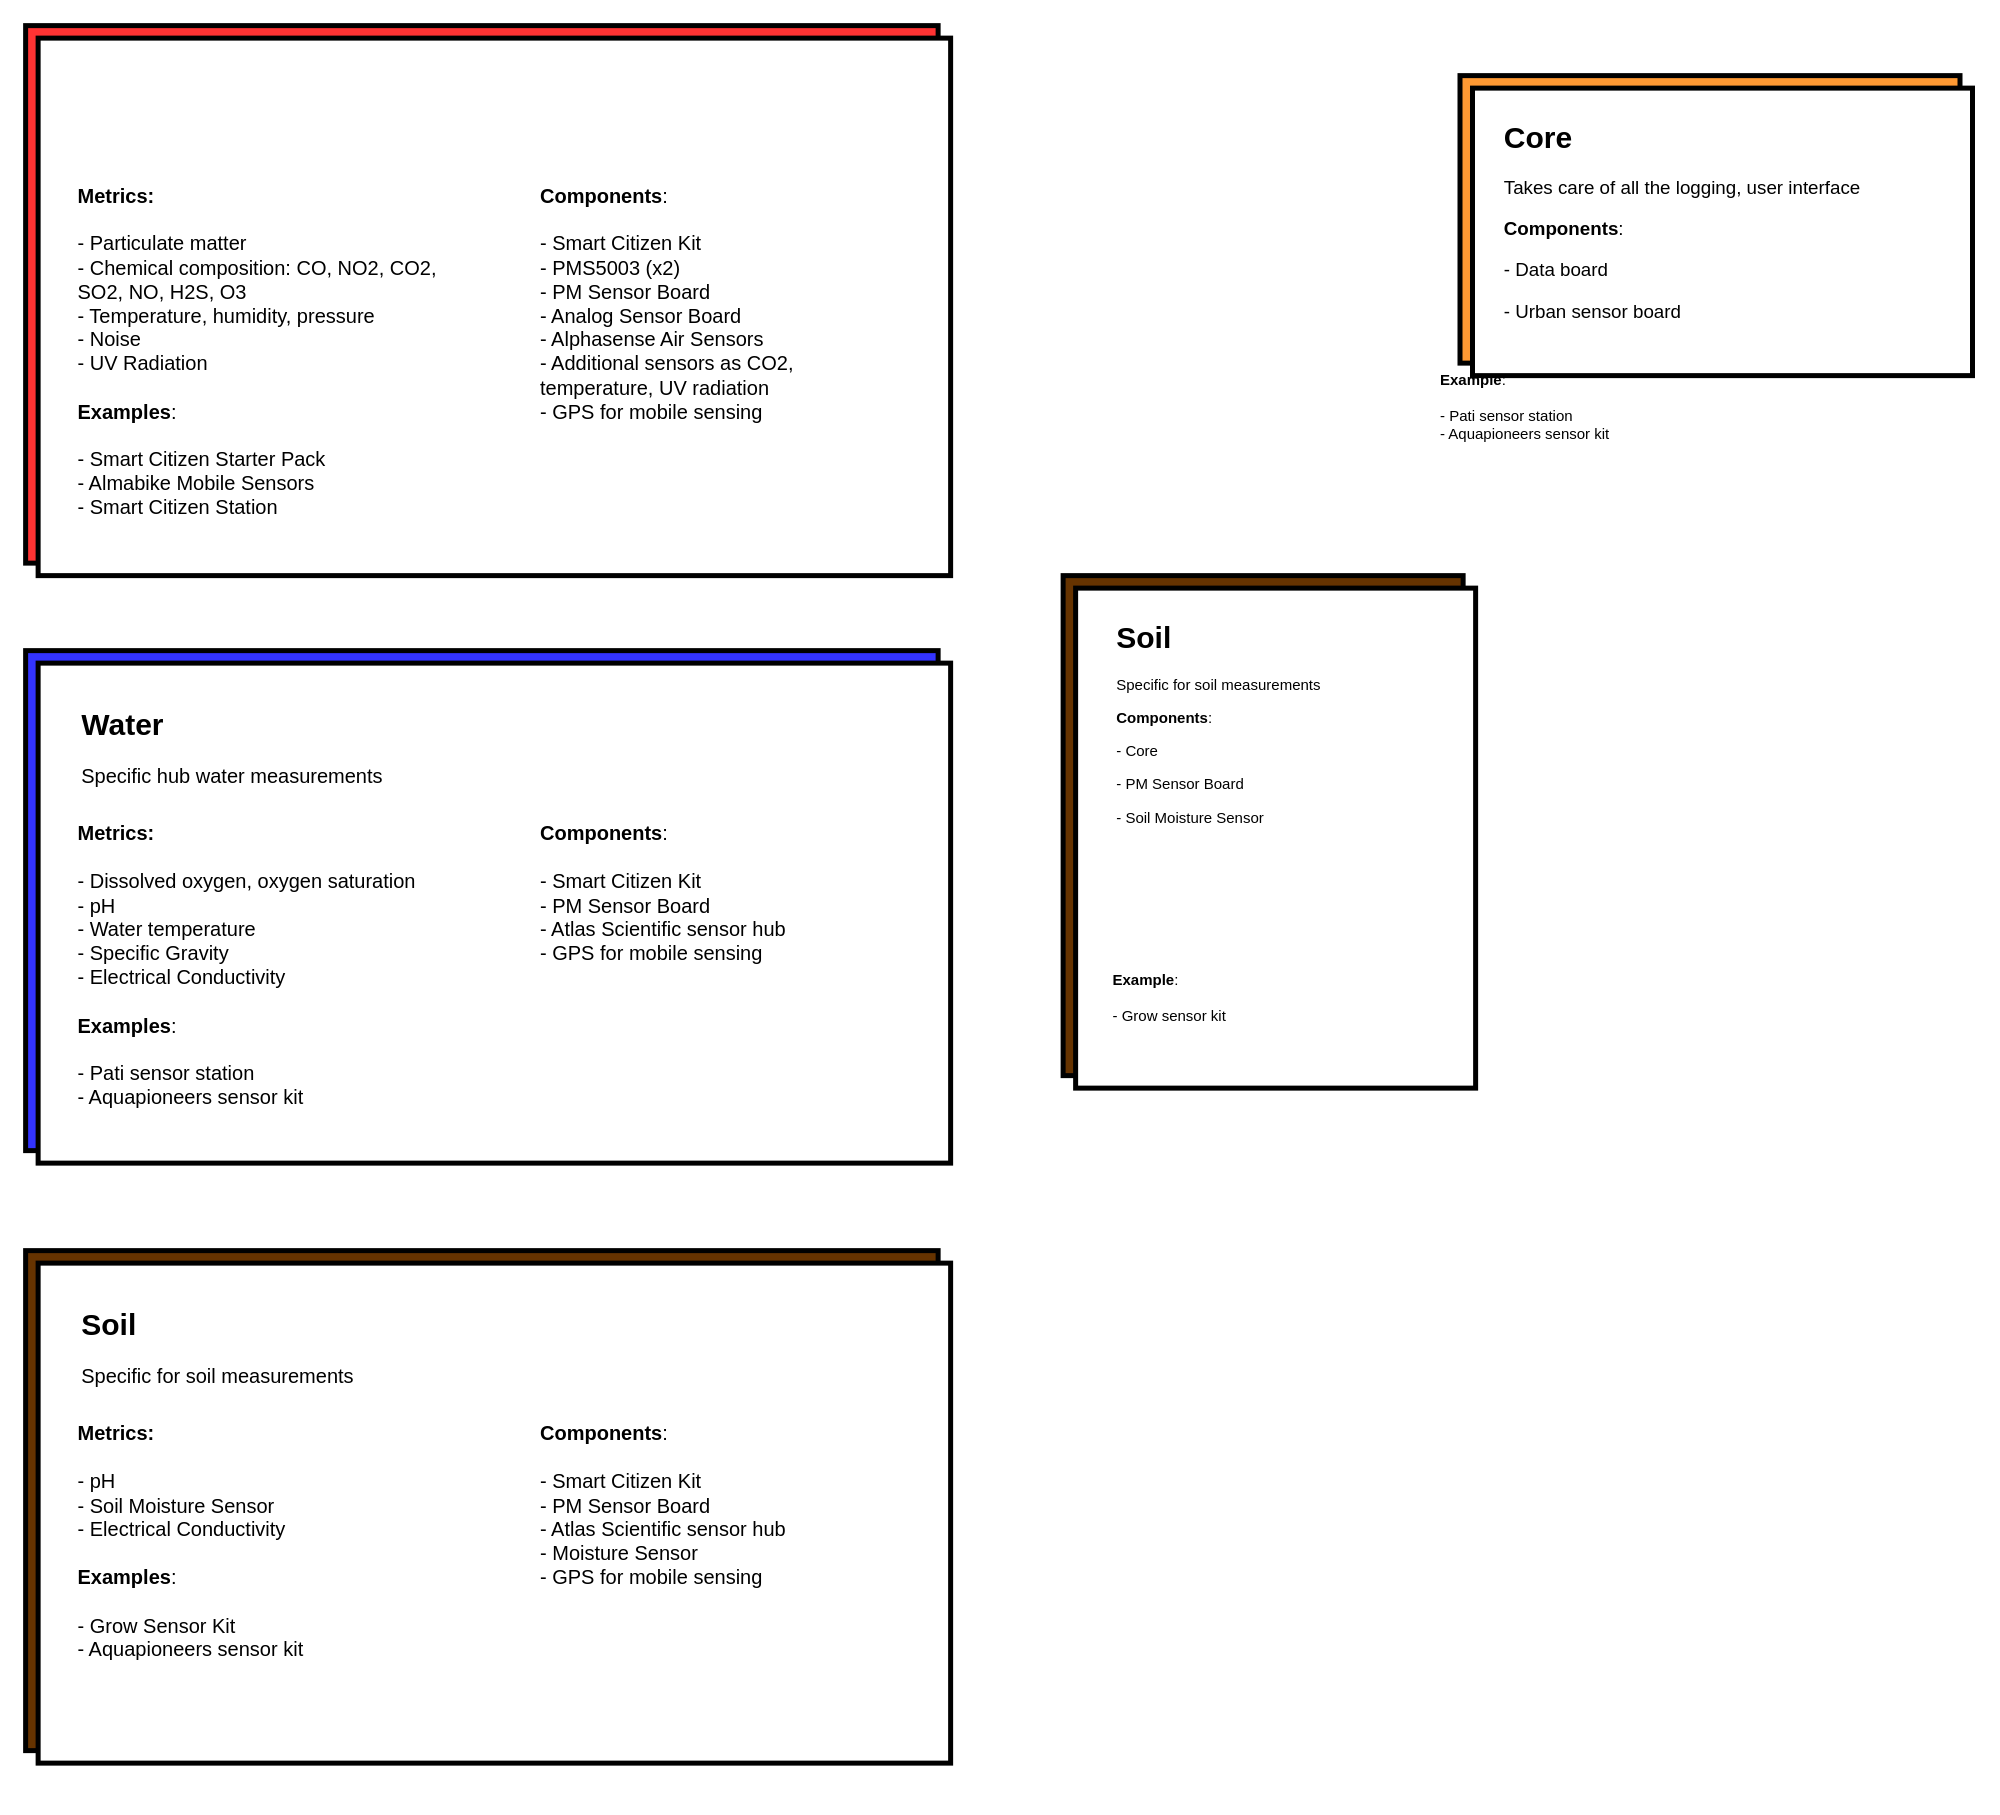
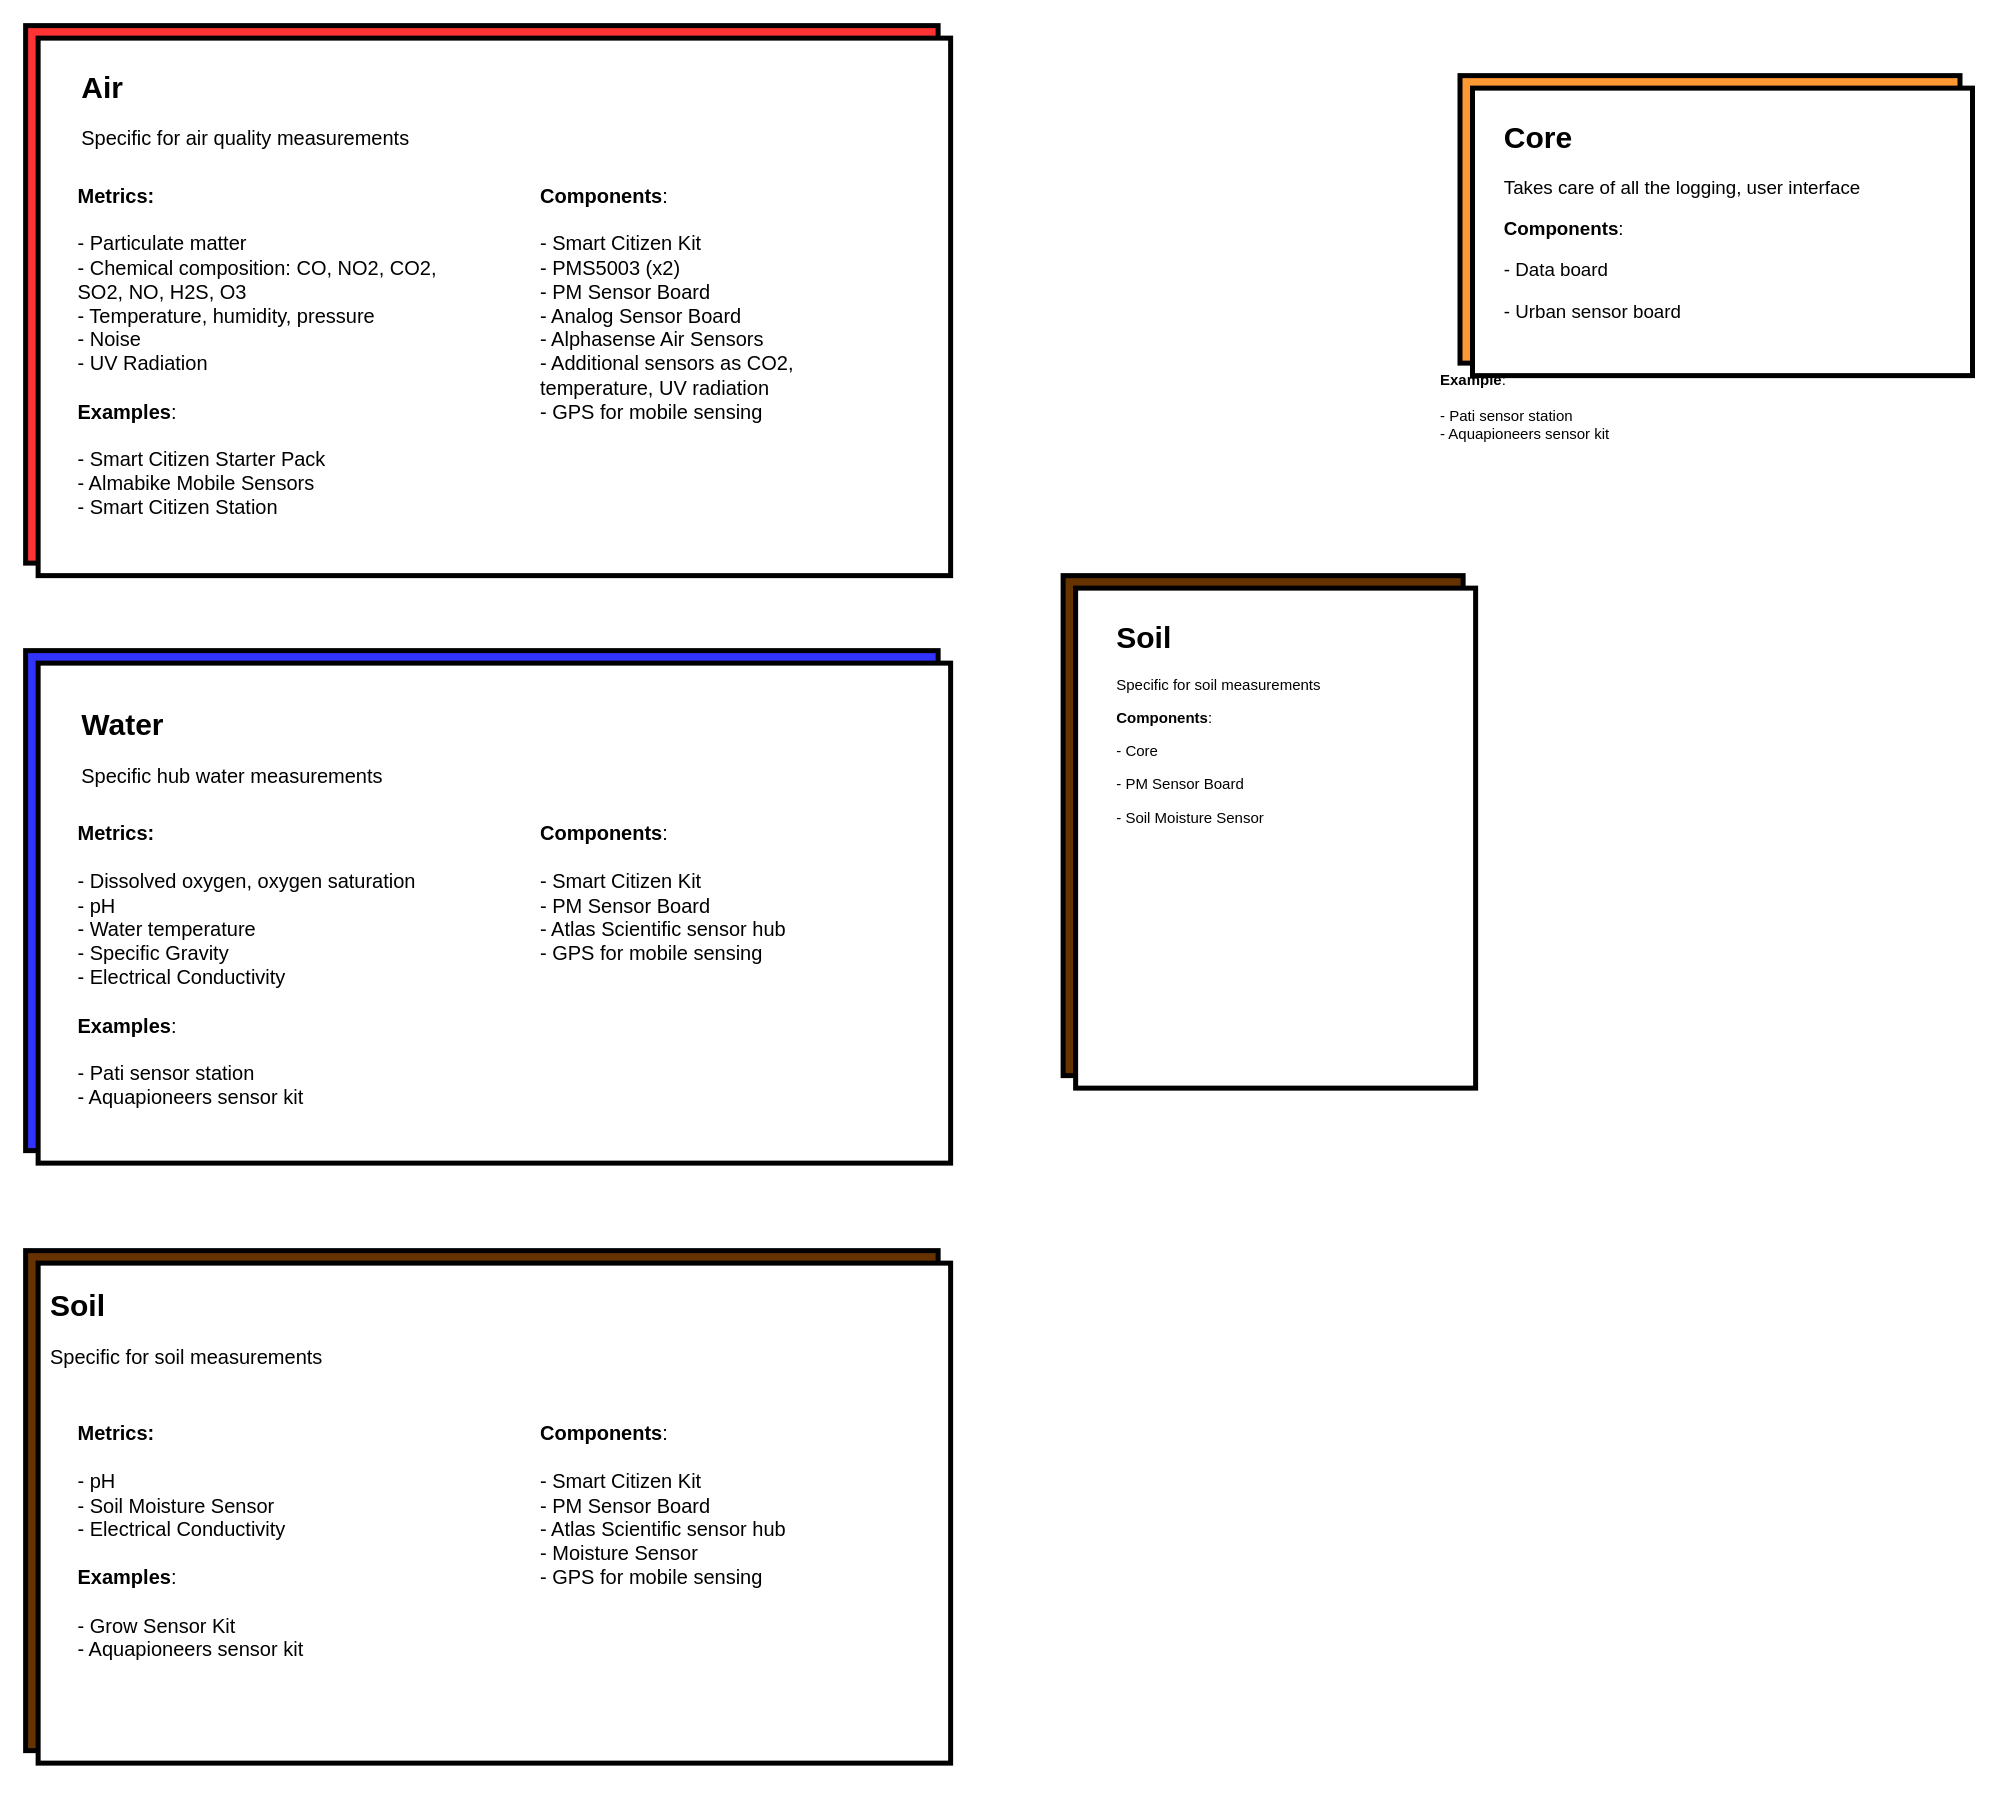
node "AirSpecific for air quality measurements": added
node "Example: - Grow sensor kit": removed
node "Soil Specific for soil measurements": moved (488, 1351) -> (457, 1332)
